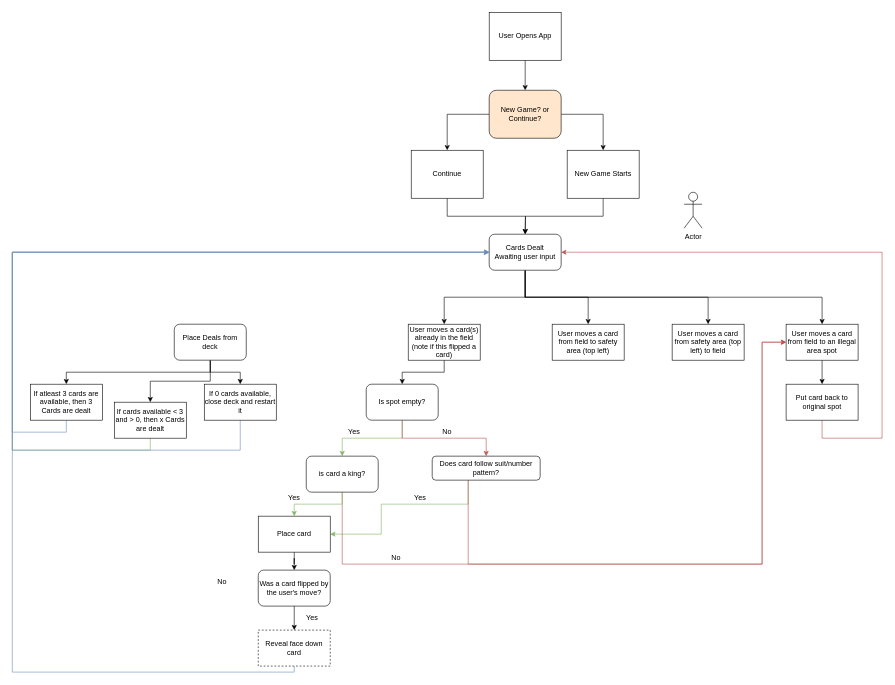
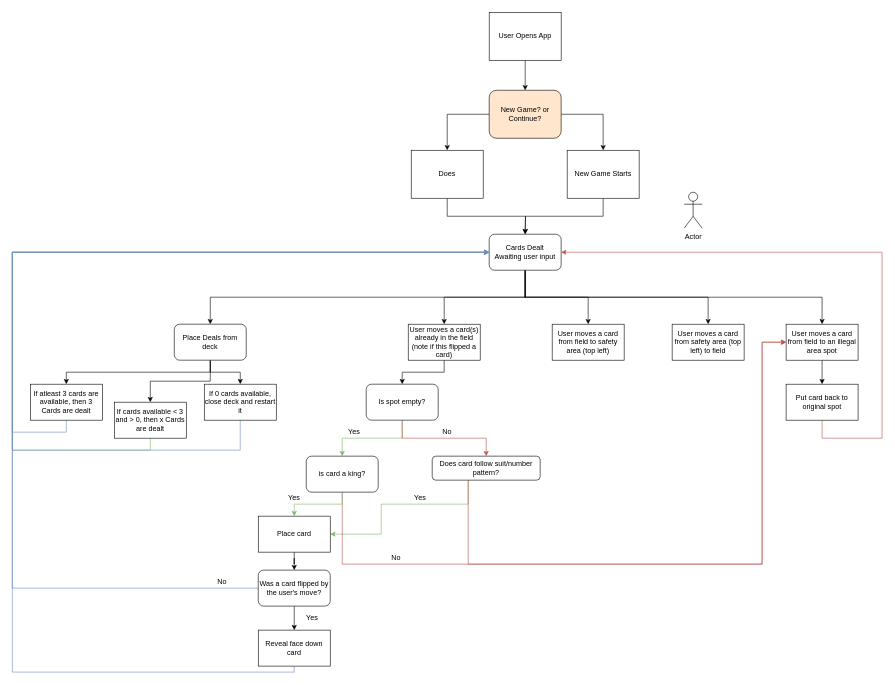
node "Continue": label "Continue" -> "Does"
edge "Cards Dealt Awaiting user input" -> "Place Deals from deck": added
edge "Was a card flipped by the user's move?" -> "Cards Dealt Awaiting user input": added
node "Reveal face down card": style dashed -> solid
